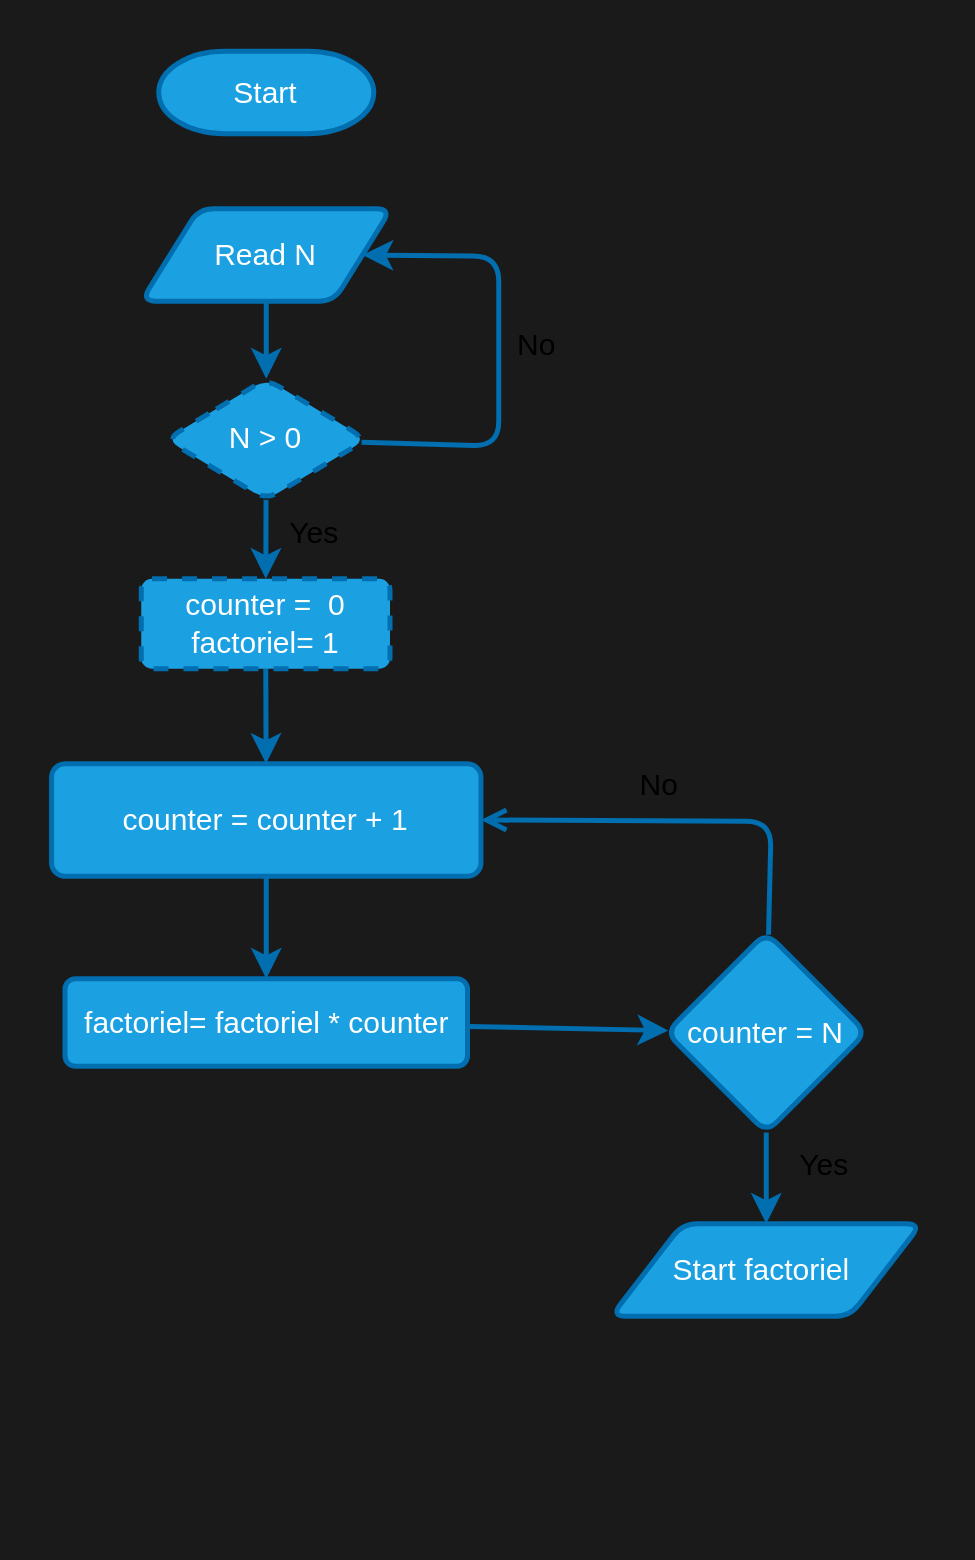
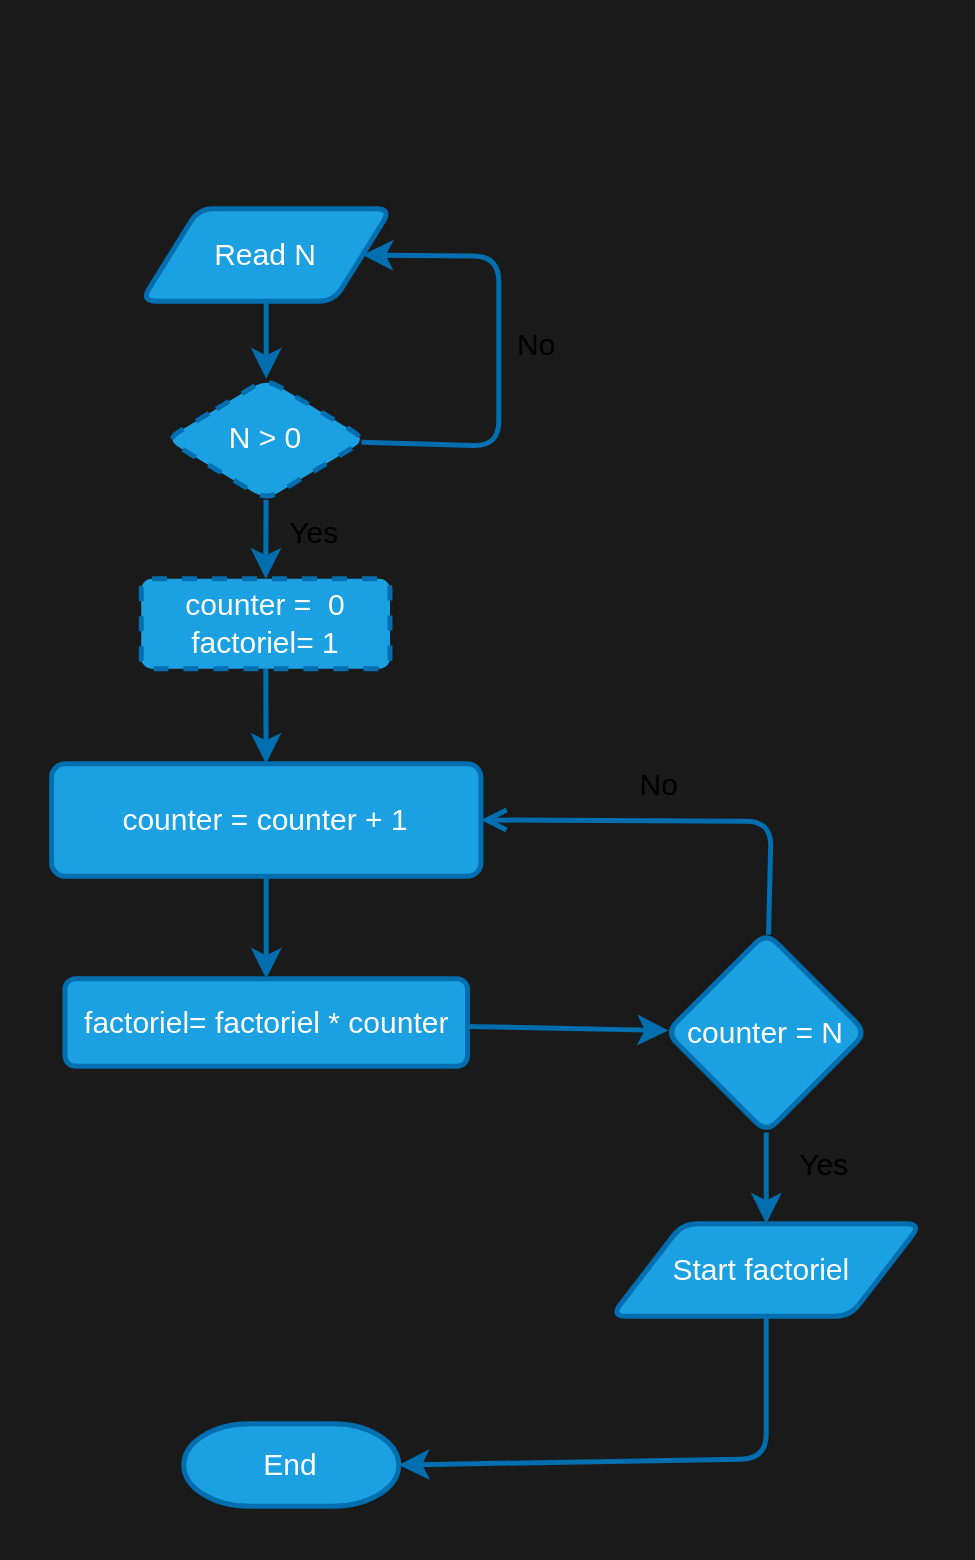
node "Start": removed
edge "Start factoriel" -> "End": added
node "End": added
